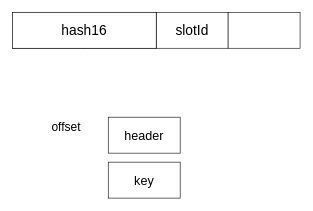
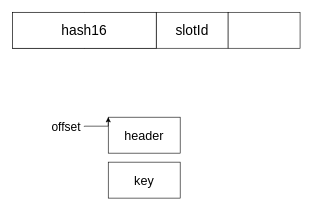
edge "offset" -> "header": added
